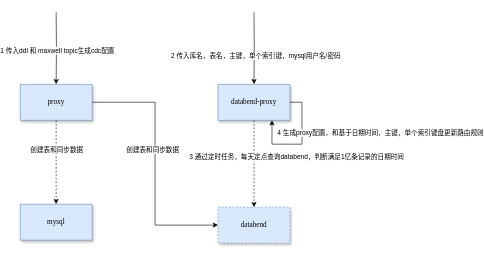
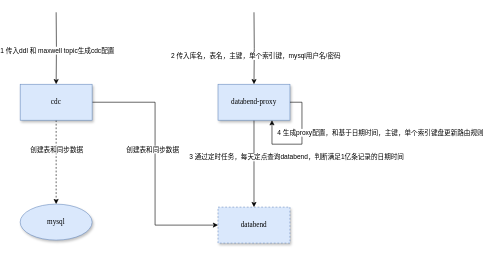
node "proxy": label "proxy" -> "cdc"
edge "databend-proxy" -> "databend": style dashed -> solid
node "mysql": shape rectangle -> ellipse
